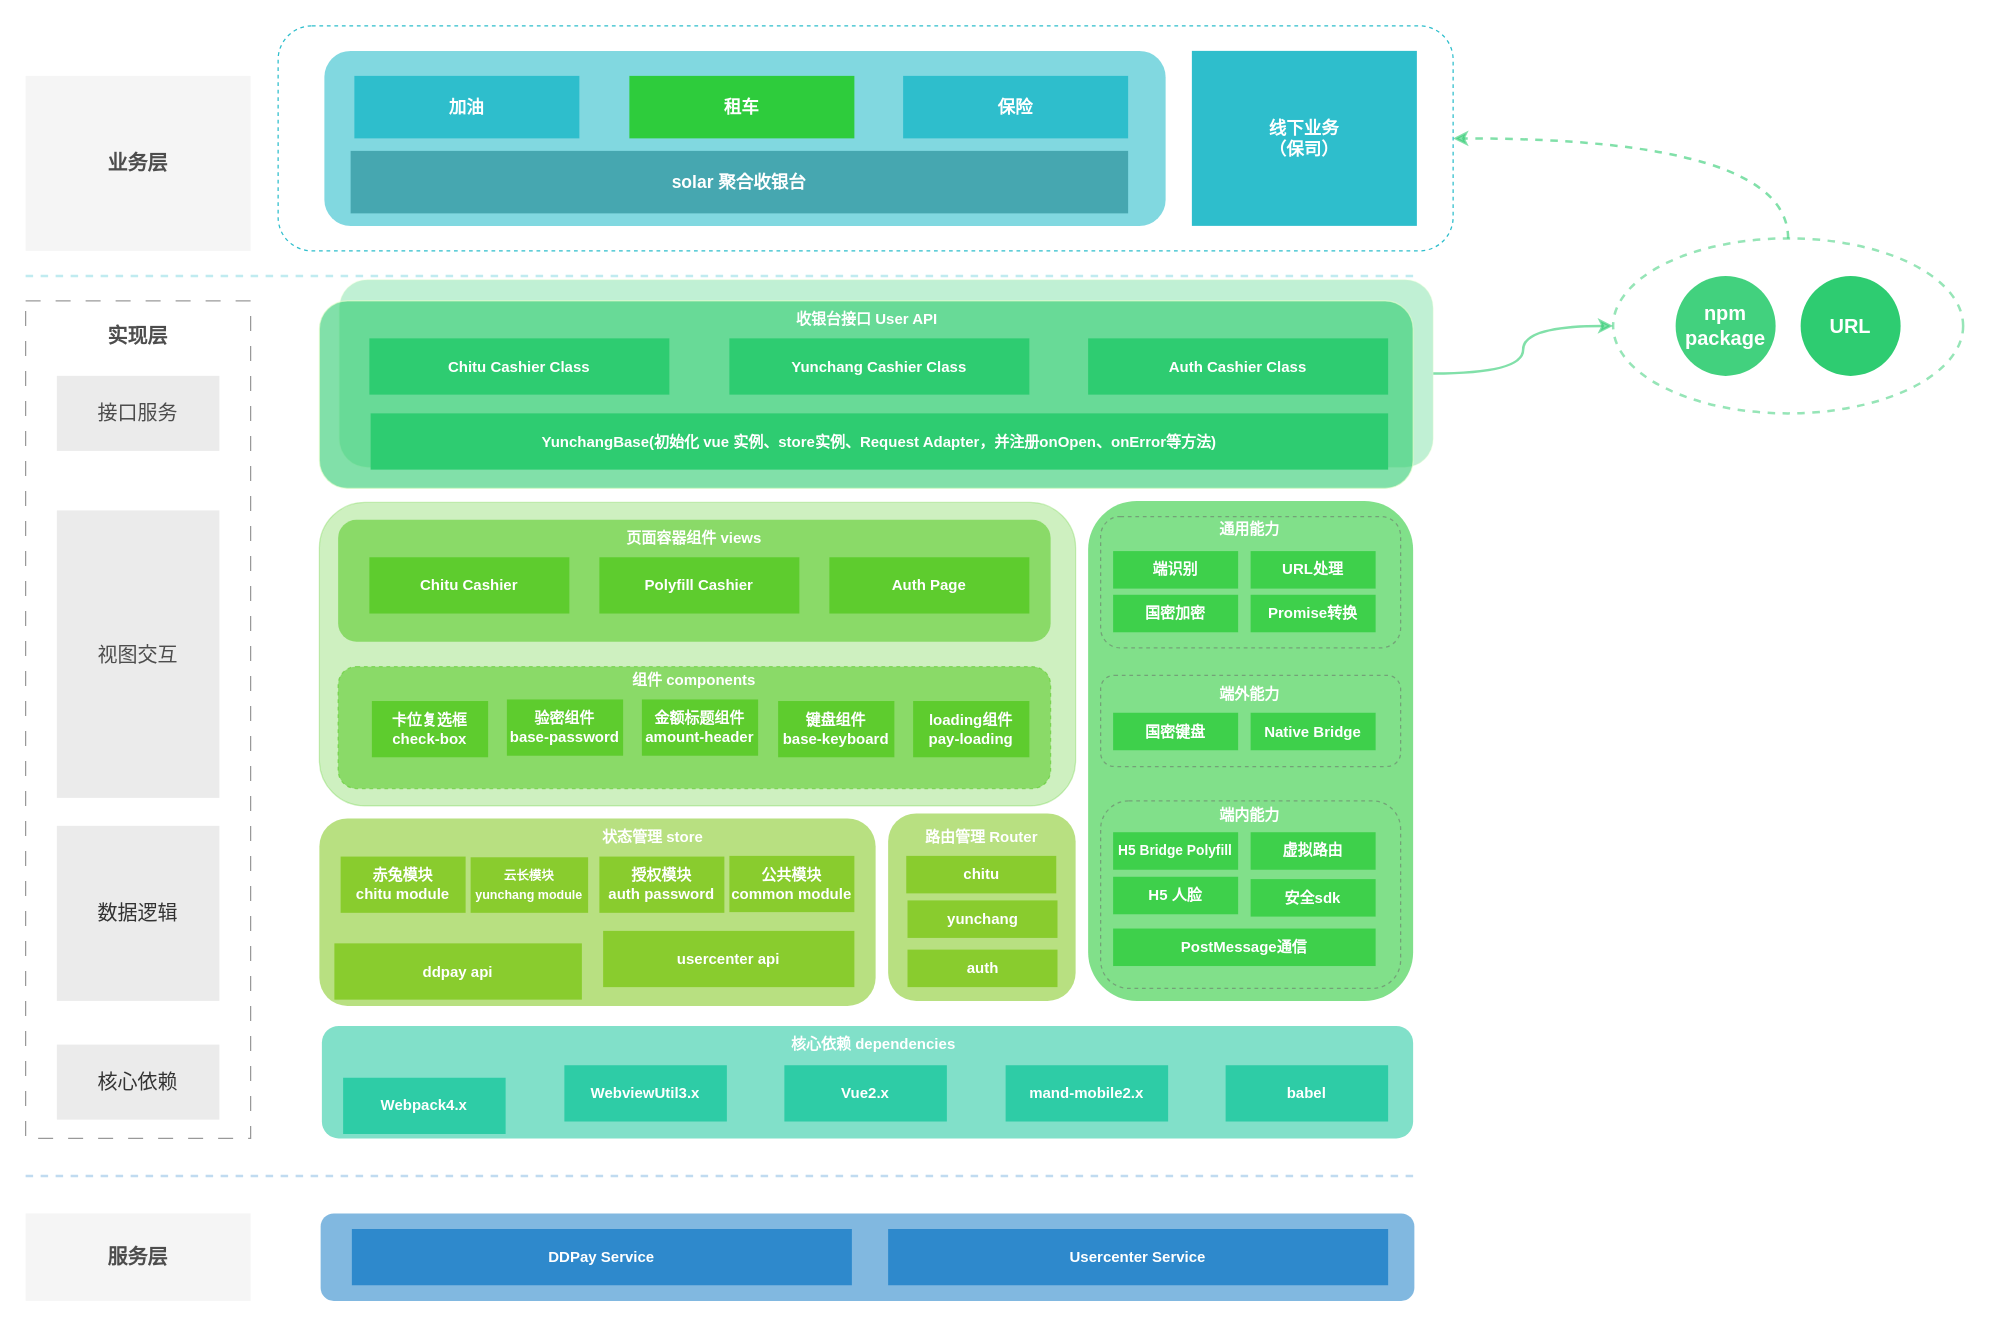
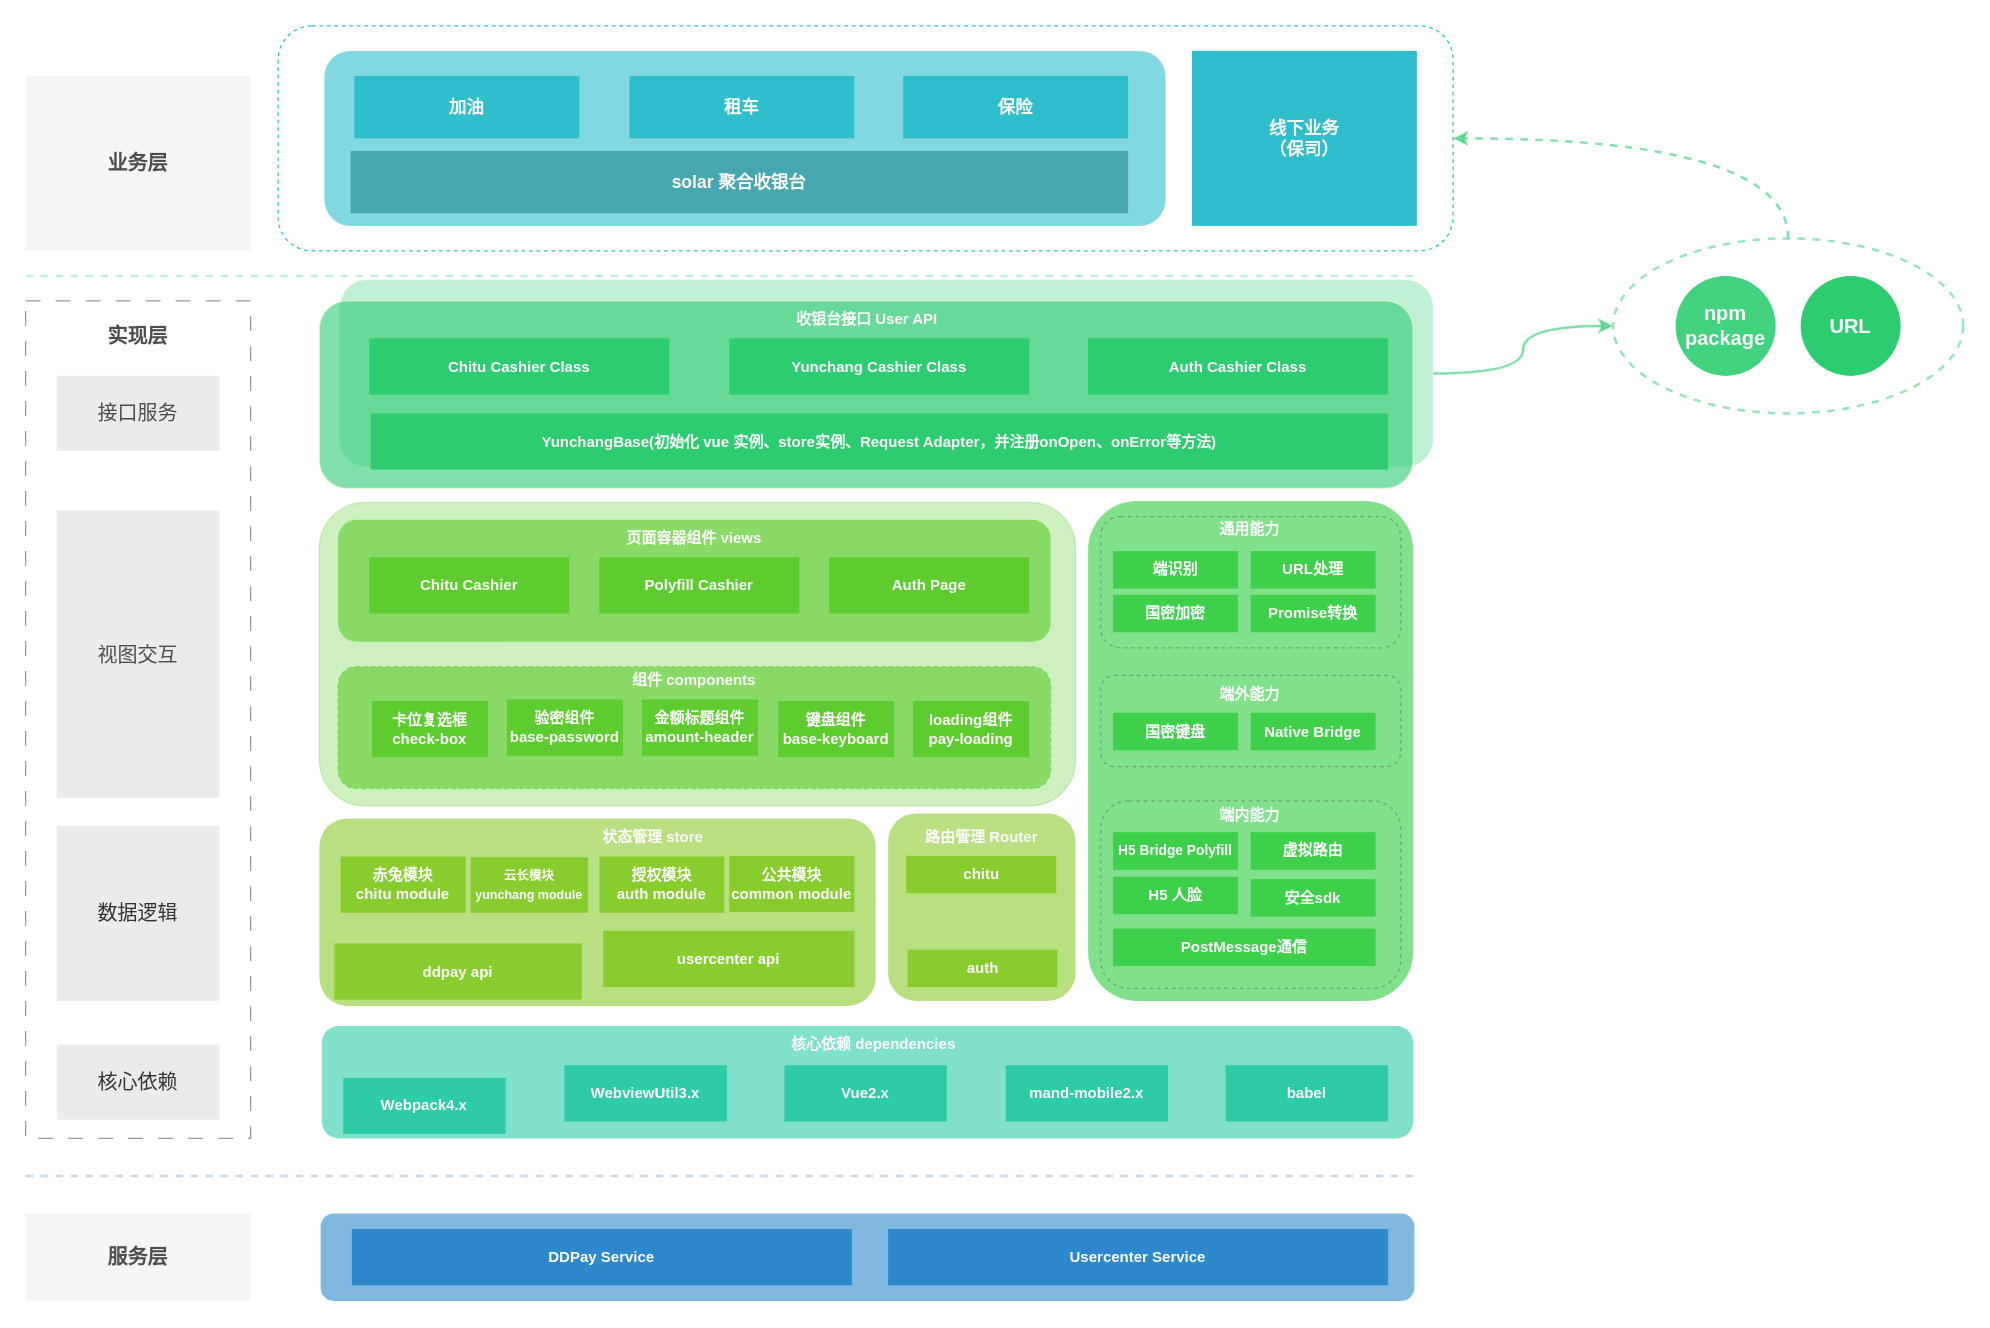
node "租车": fillcolor #2ecc3c -> #2ebecc
node "授权模块 auth password": label "授权模块 auth password" -> "授权模块 auth module"
node "yunchang": removed
